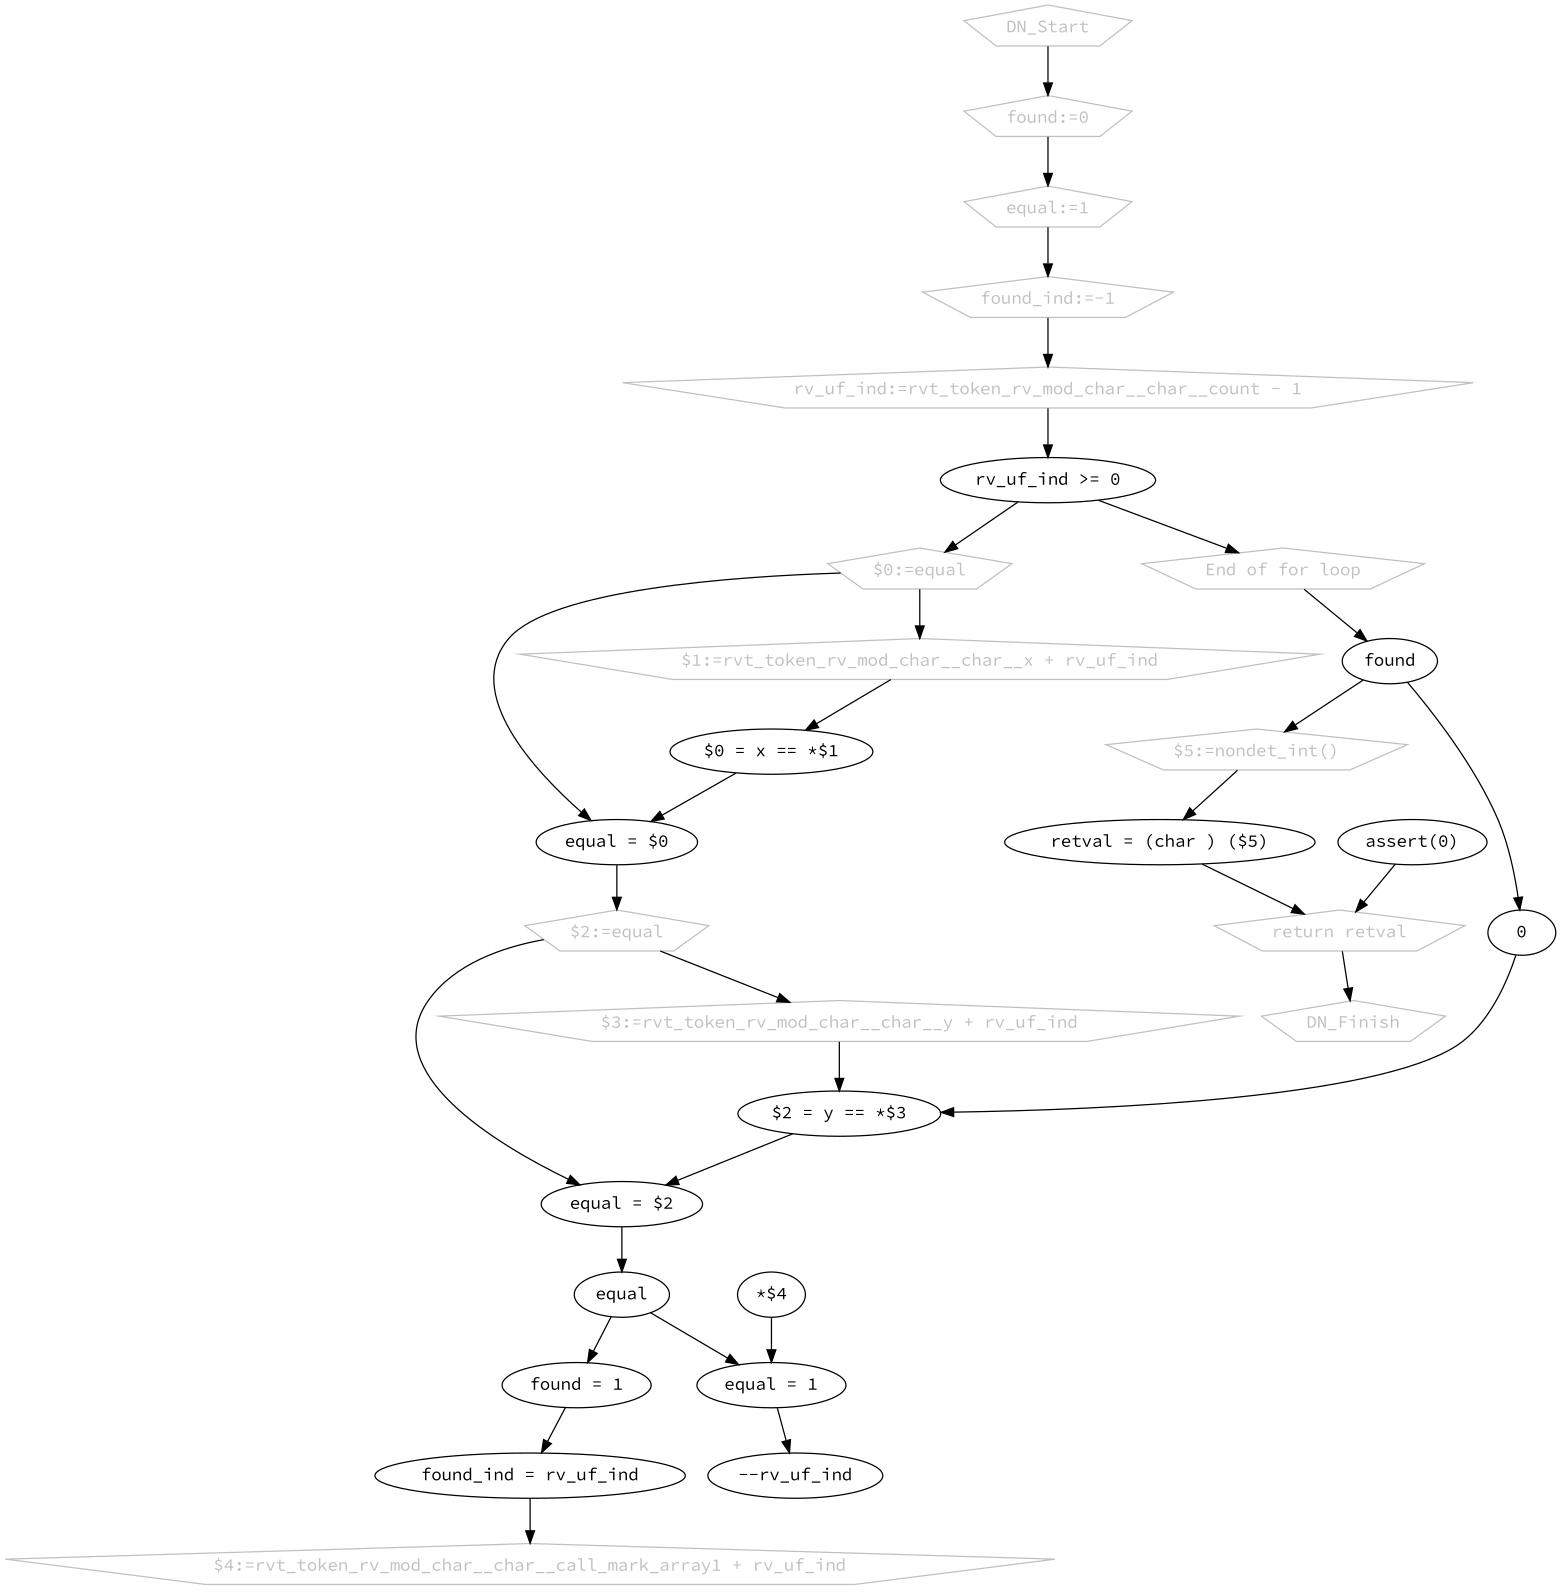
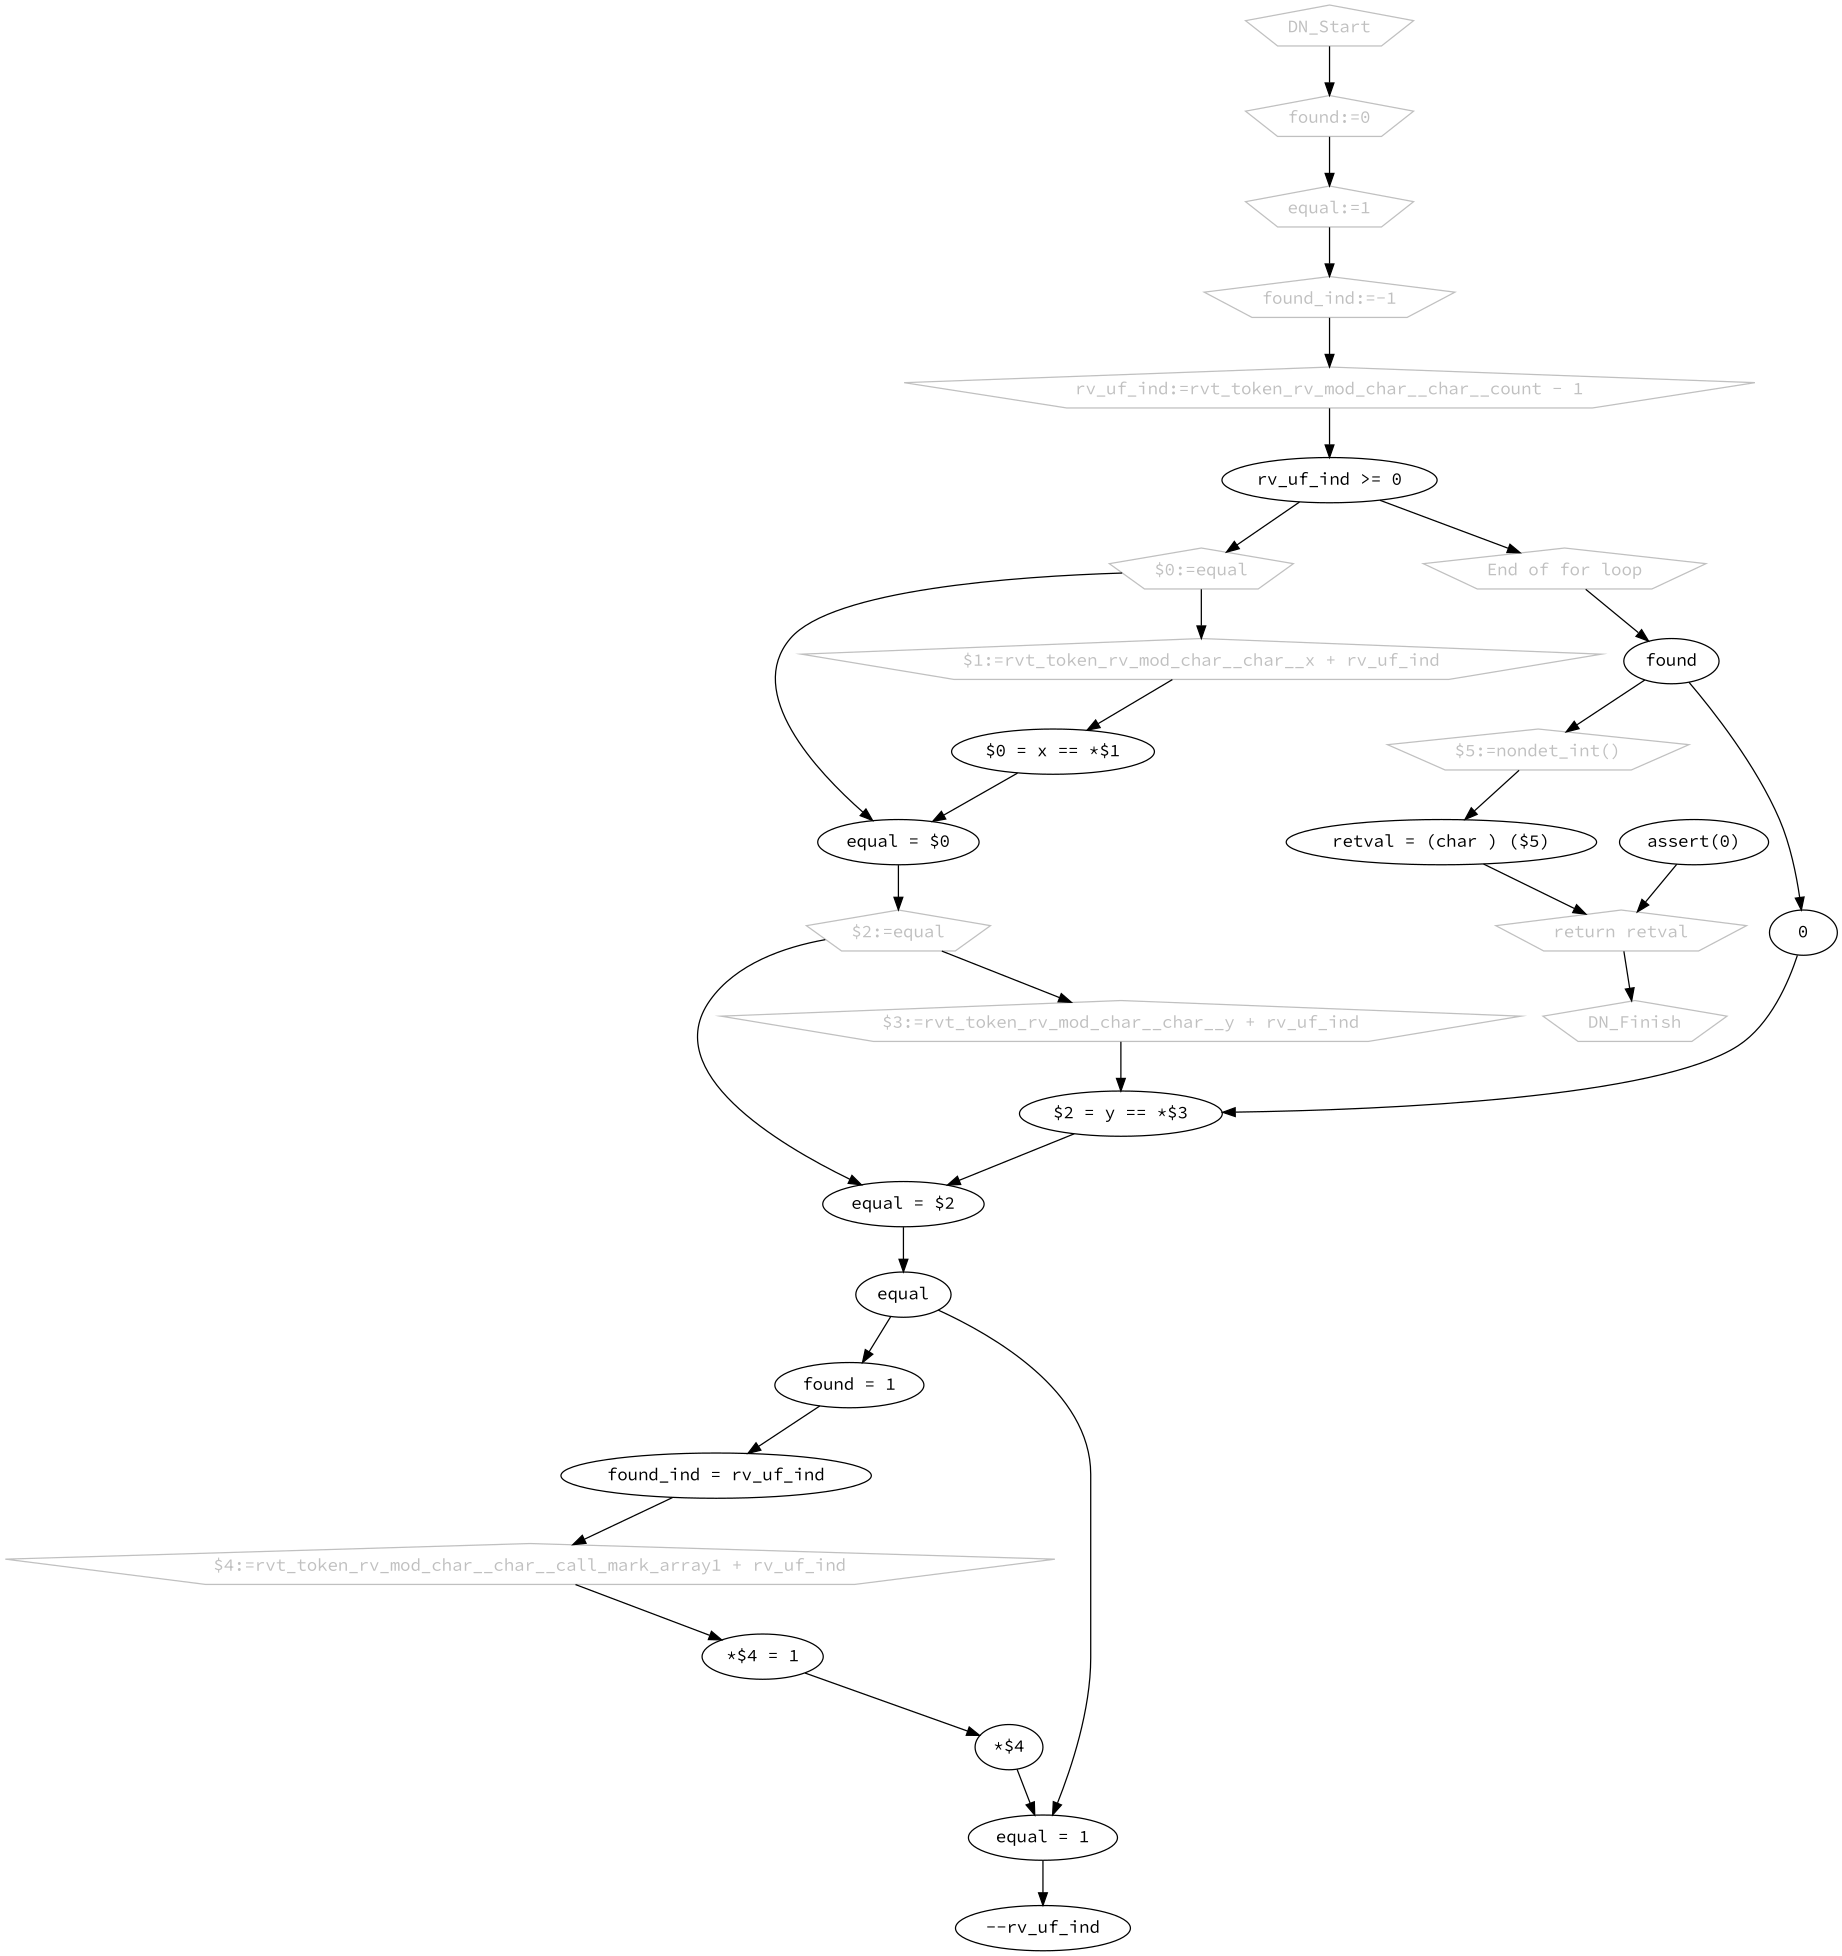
node "*$4 = 1": added
